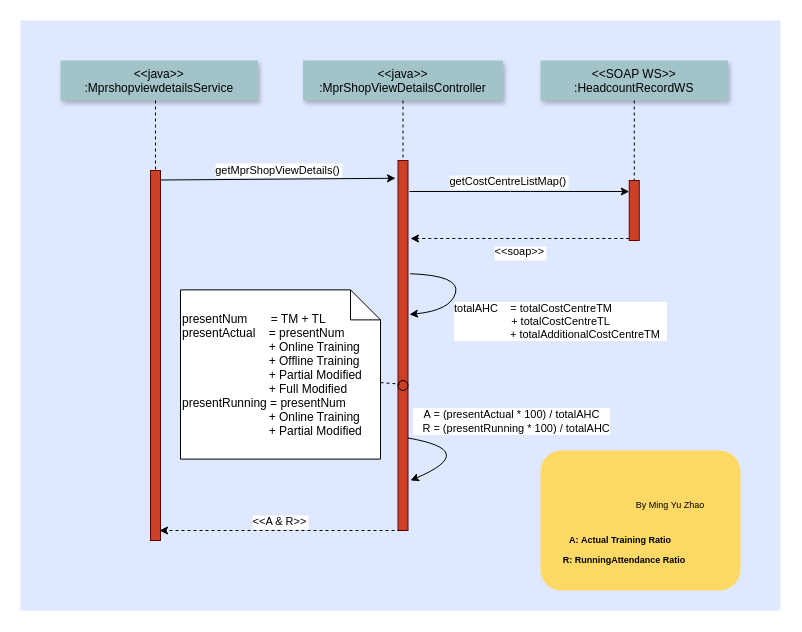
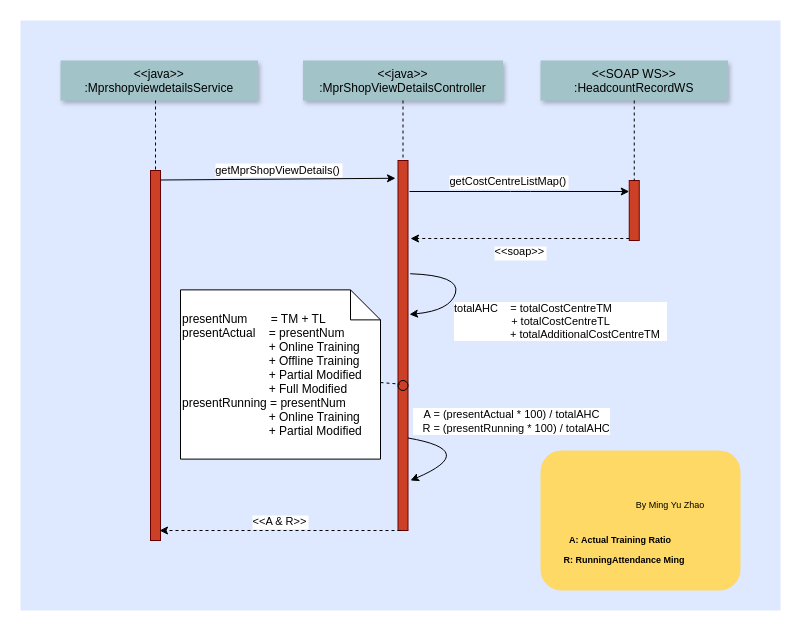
node "R: RunningAttendance Ratio": label "R: RunningAttendance Ratio" -> "R: RunningAttendance Ming"
